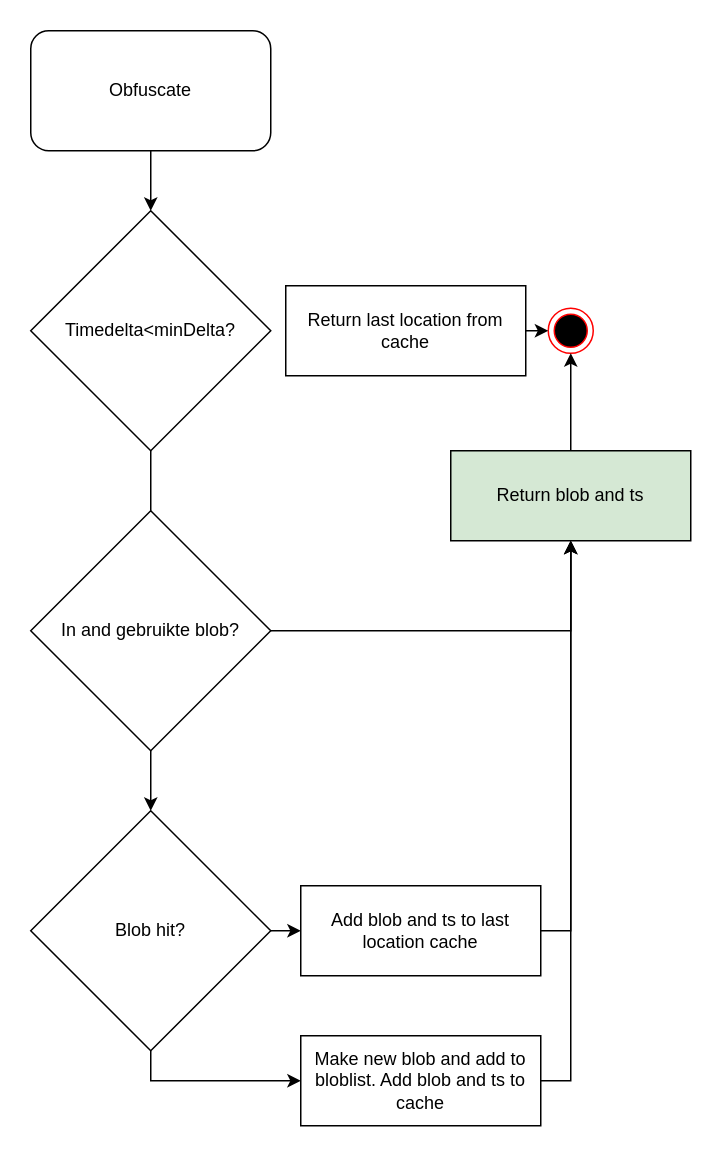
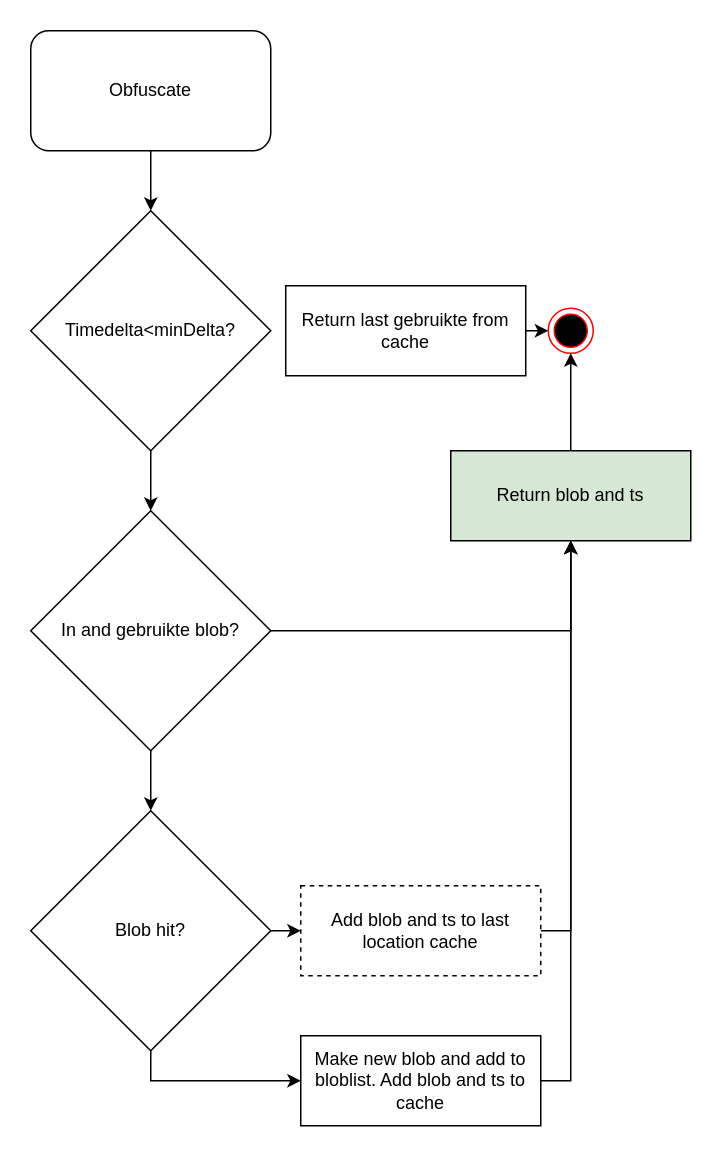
node "Return last location from cache": label "Return last location from cache" -> "Return last gebruikte from cache"
edge "Timedelta<minDelta?" -- "In and gebruikte blob?": arrowhead none -> classic
node "Add blob and ts to last location cache": style solid -> dashed
